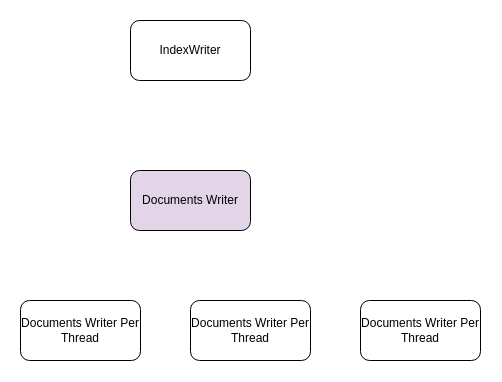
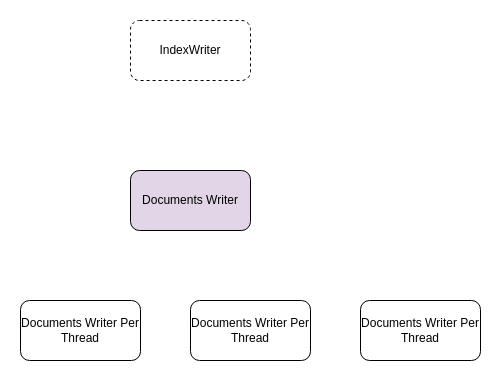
node "IndexWriter": style solid -> dashed
